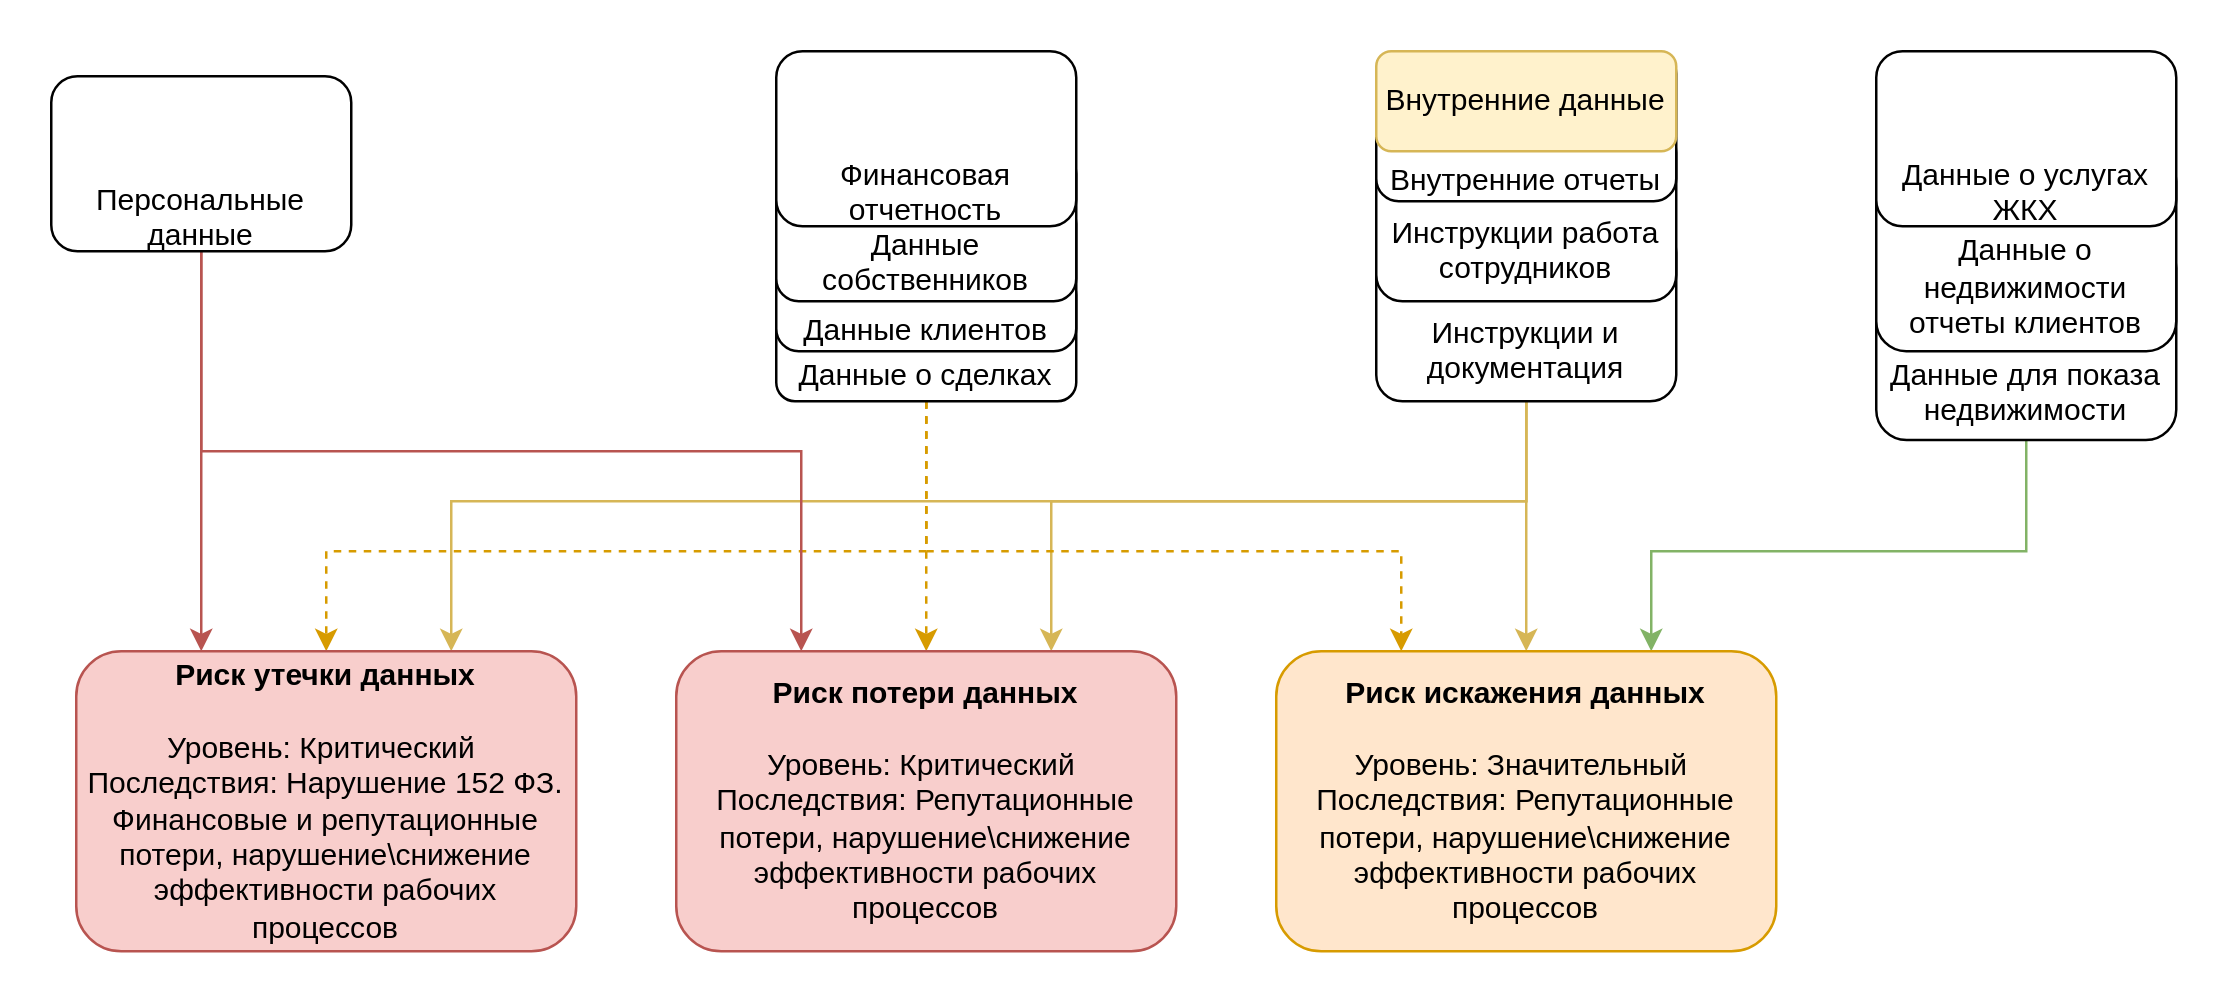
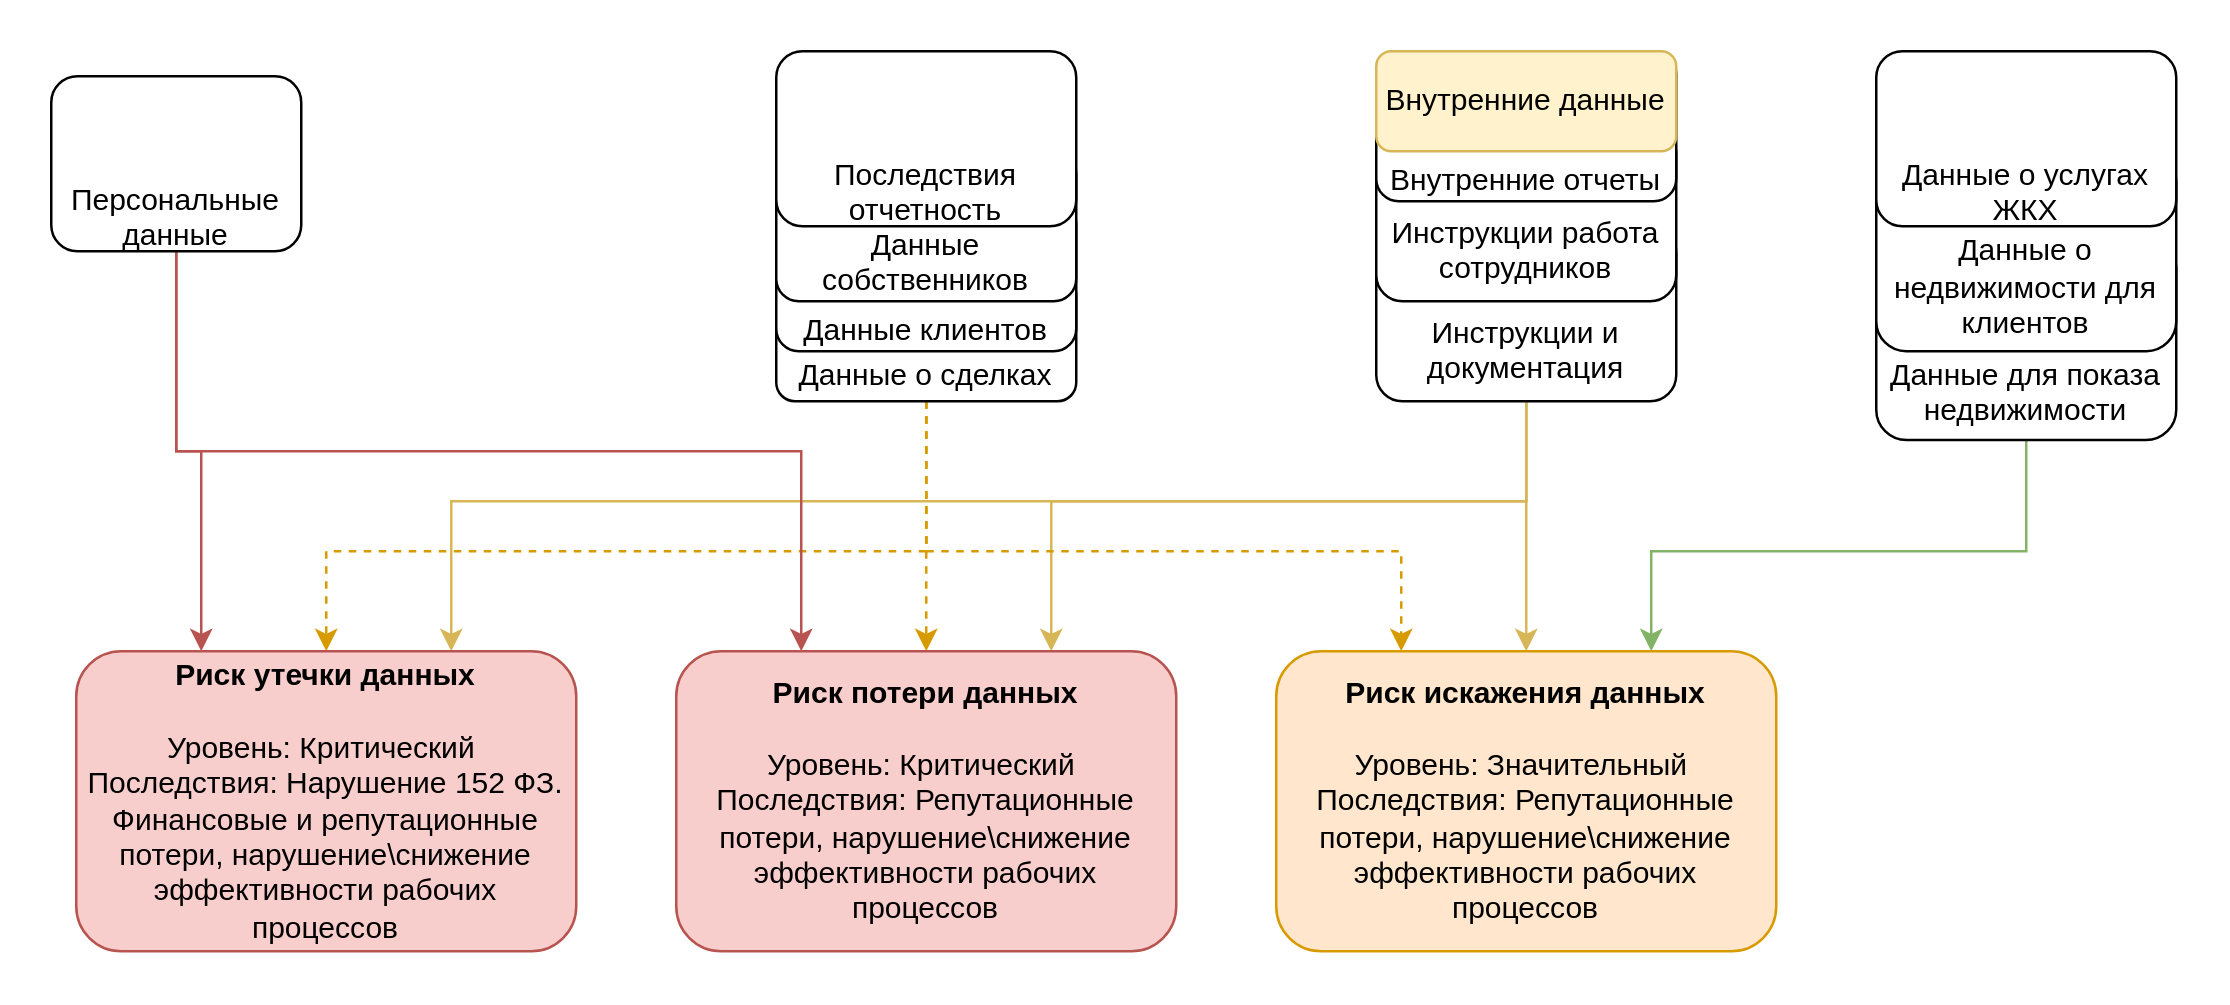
node "Финансовая отчетность": label "Финансовая отчетность" -> "Последствия отчетность"
node "Персональные данные": size 300x175 -> 250x175
node "Данные о недвижимости отчеты клиентов": label "Данные о недвижимости отчеты клиентов" -> "Данные о недвижимости для клиентов"
